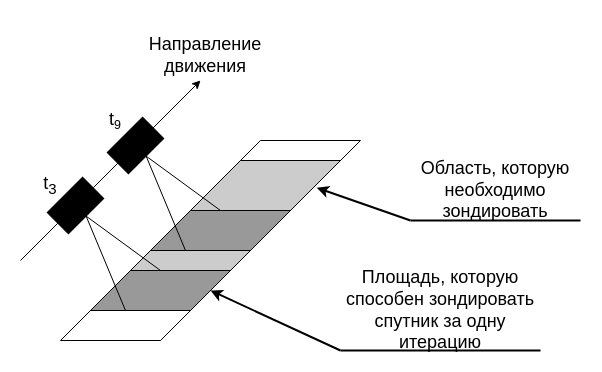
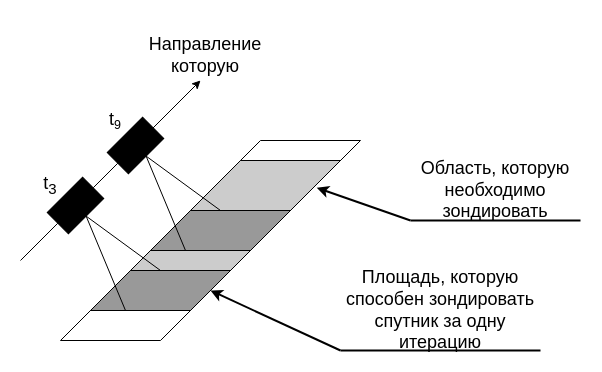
node "Направление движения": label "Направление движения" -> "Направление которую"
